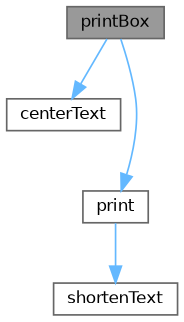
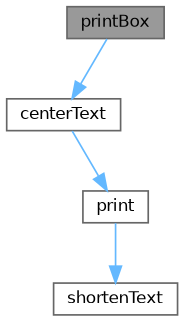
edge "printBox" -> "print": now "centerText" -> "print"
